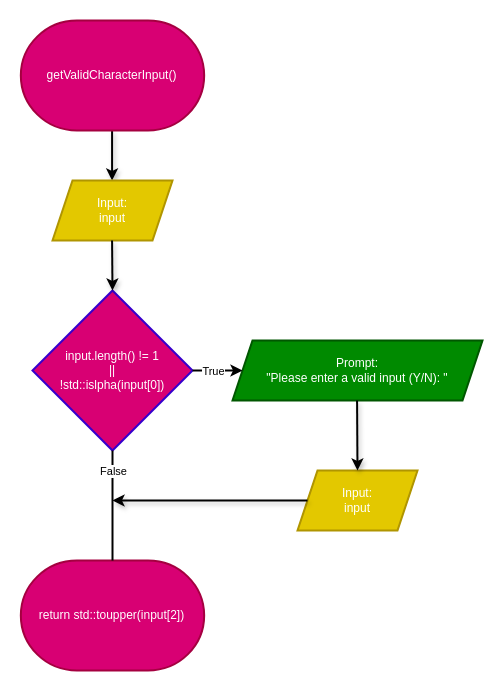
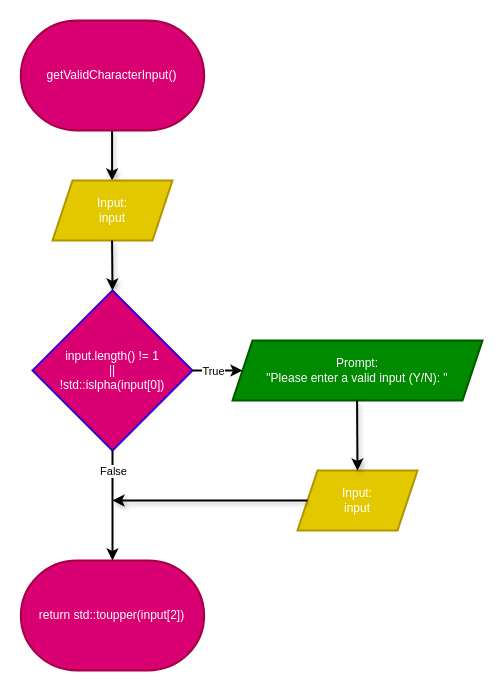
edge "input.length() != 1 || !std::islpha(input[0])" -- "return std::toupper(input[2])": arrowhead none -> classic
